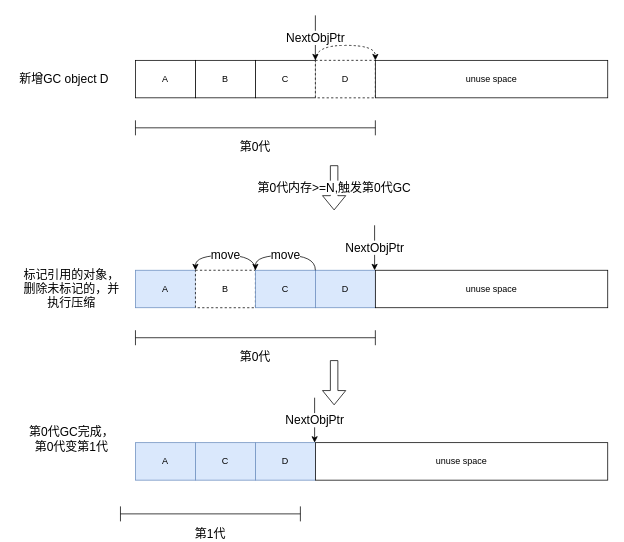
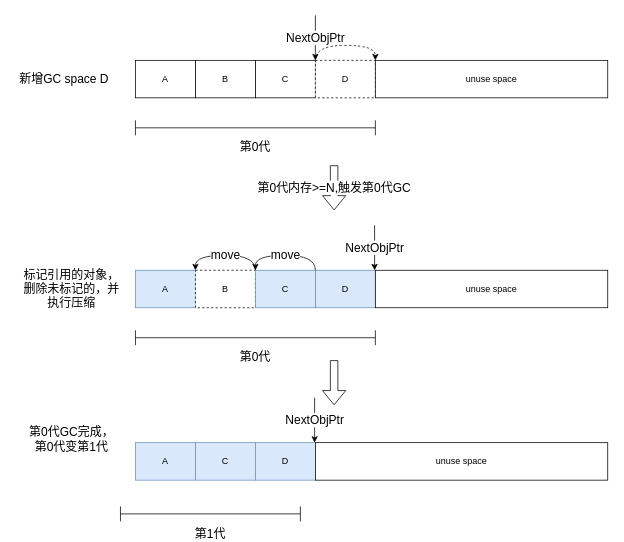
node "新增GC object D": label "新增GC object D" -> "新增GC space D"
